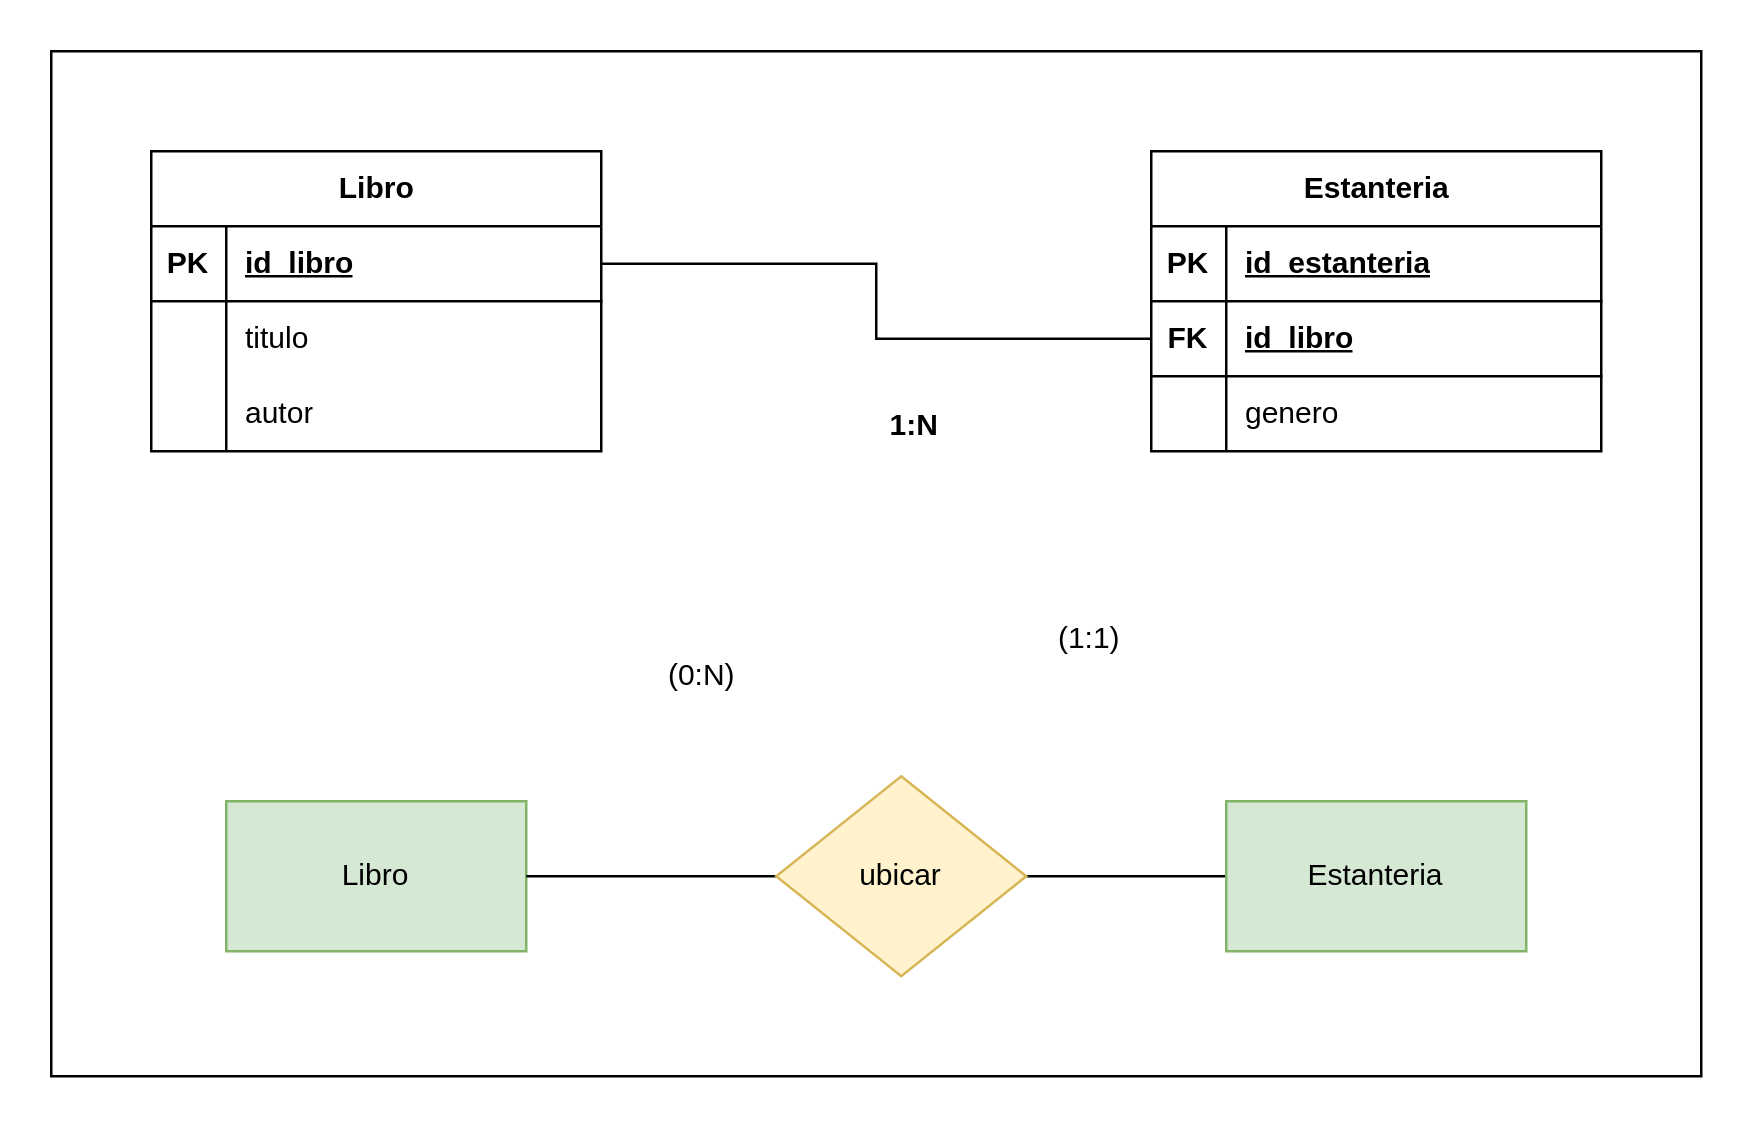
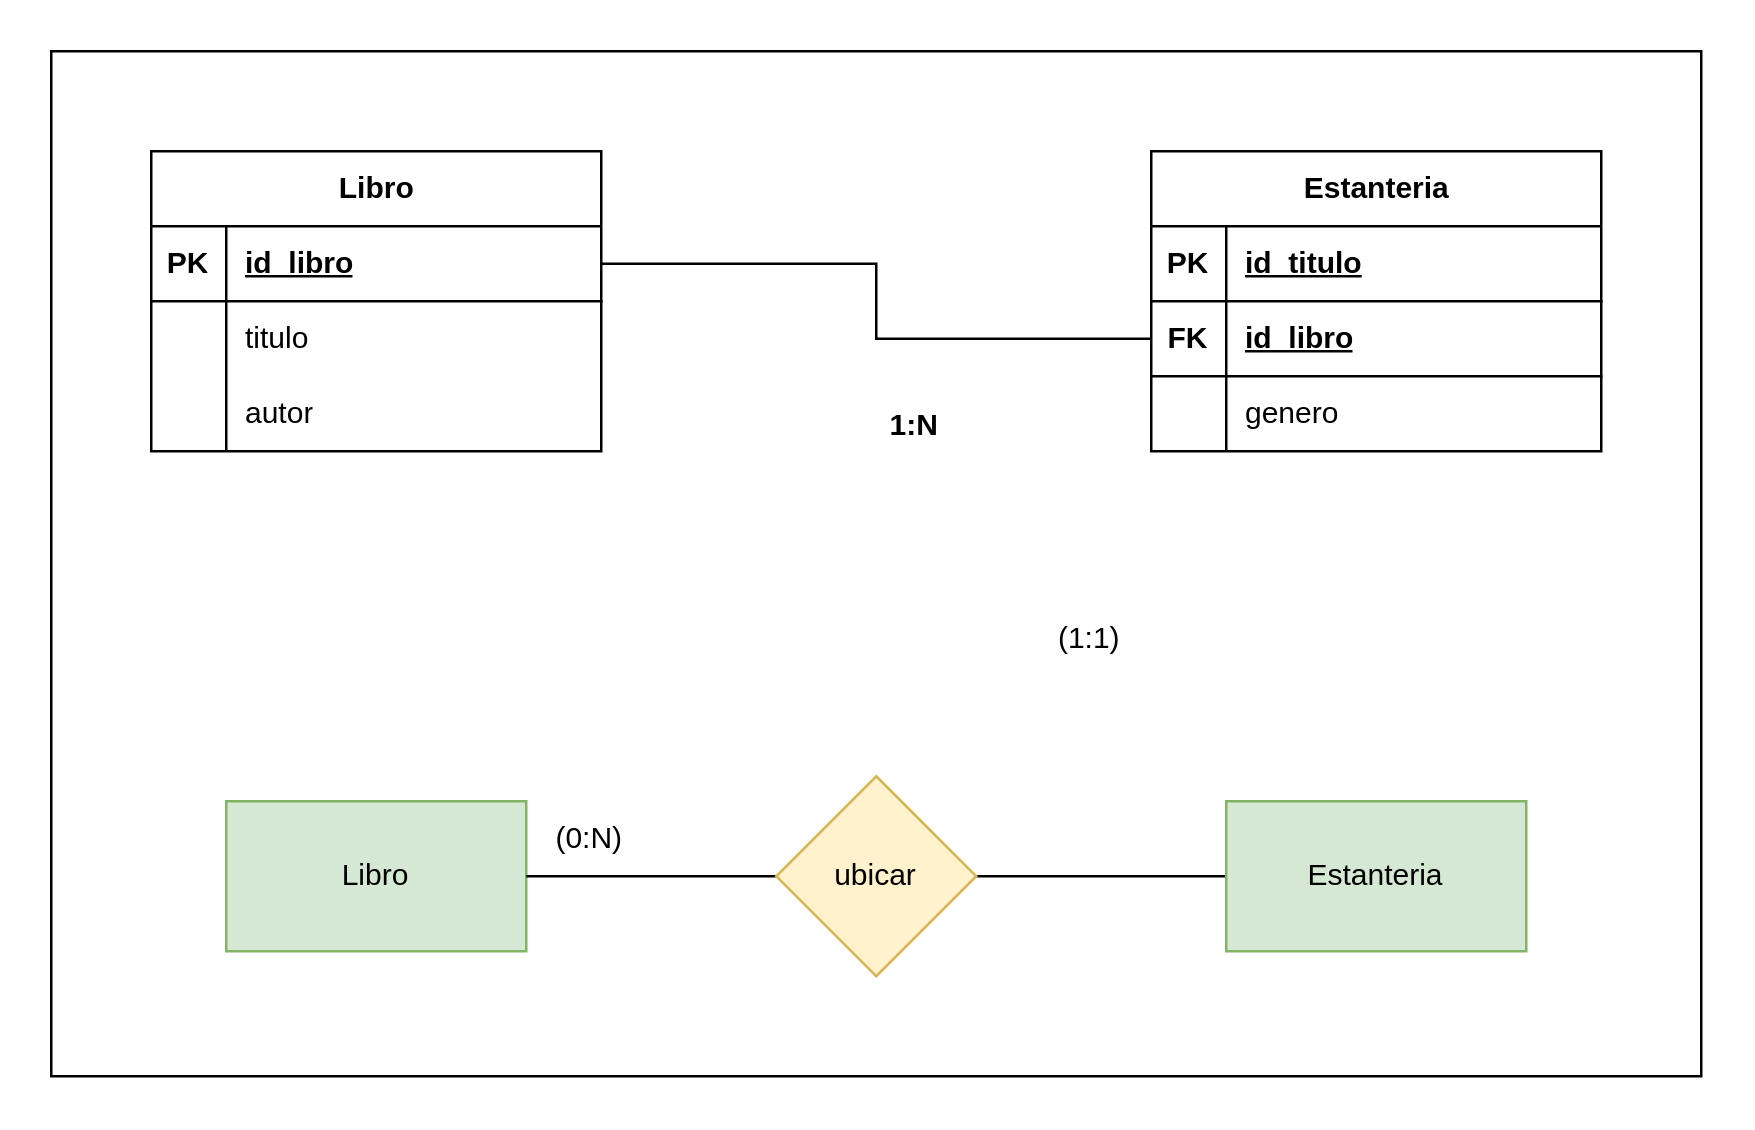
node "id_estanteria": label "id_estanteria" -> "id_titulo"
node "(0:N)": moved (701, 676) -> (589, 839)
node "ubicar": size 250x200 -> 200x200
